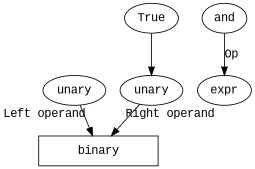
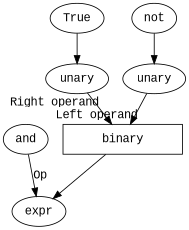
node "not": added
edge "binary" -> "expr": added
